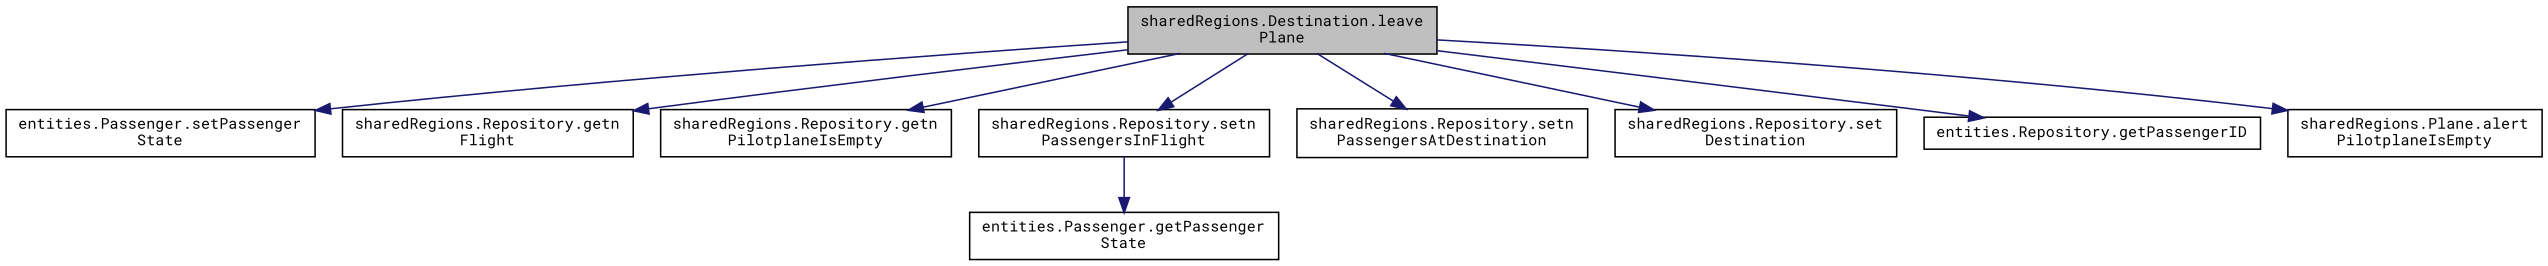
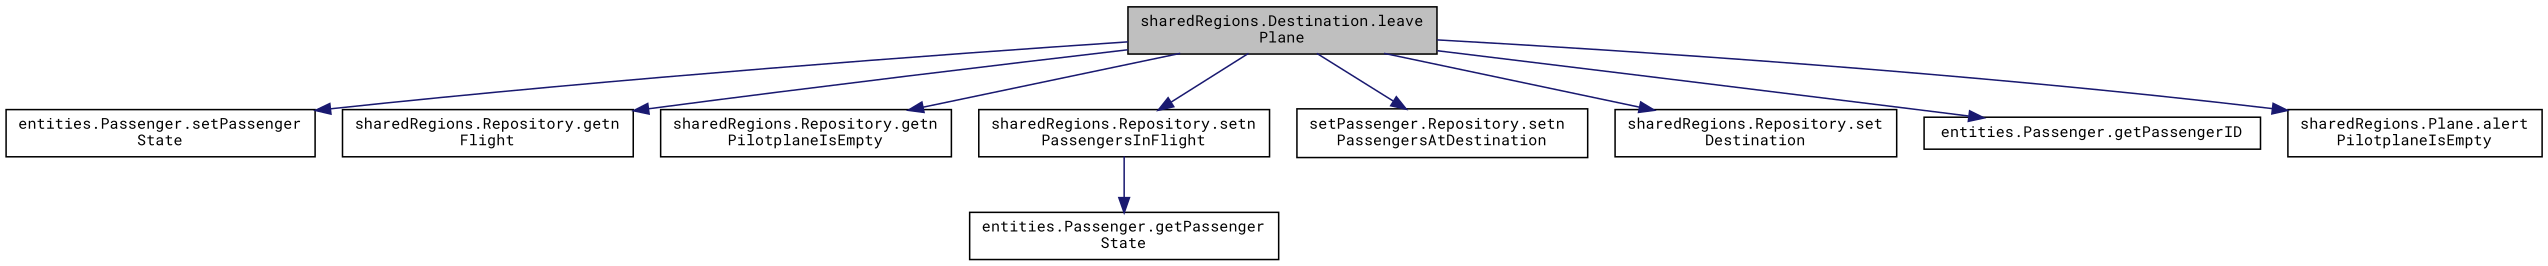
node "sharedRegions.Repository.setn PassengersAtDestination": label "sharedRegions.Repository.setn PassengersAtDestination" -> "setPassenger.Repository.setn PassengersAtDestination"
node "entities.Repository.getPassengerID": label "entities.Repository.getPassengerID" -> "entities.Passenger.getPassengerID"
